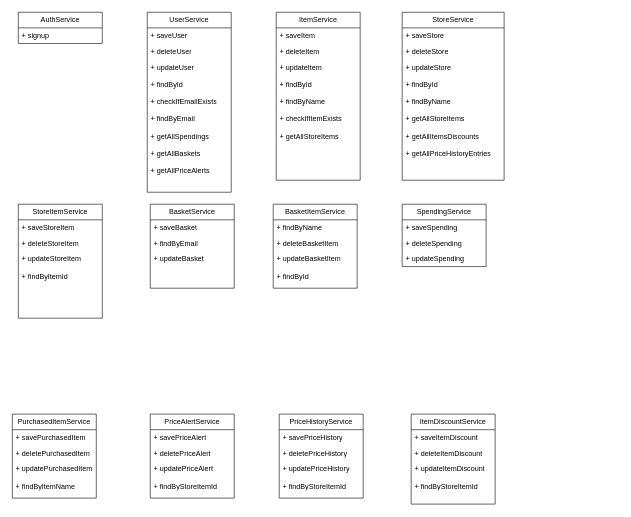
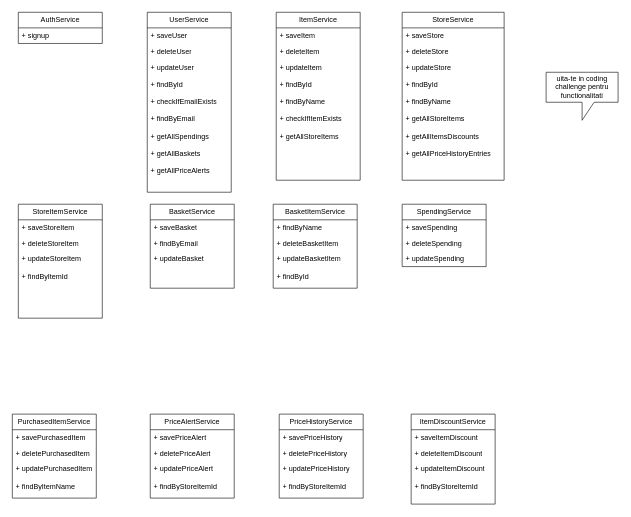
node "uita-te in coding challenge pentru functionalitati": added
